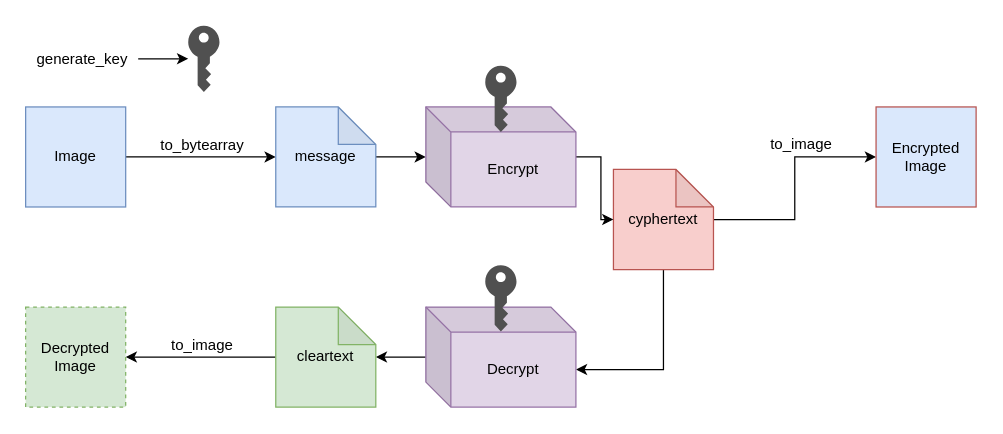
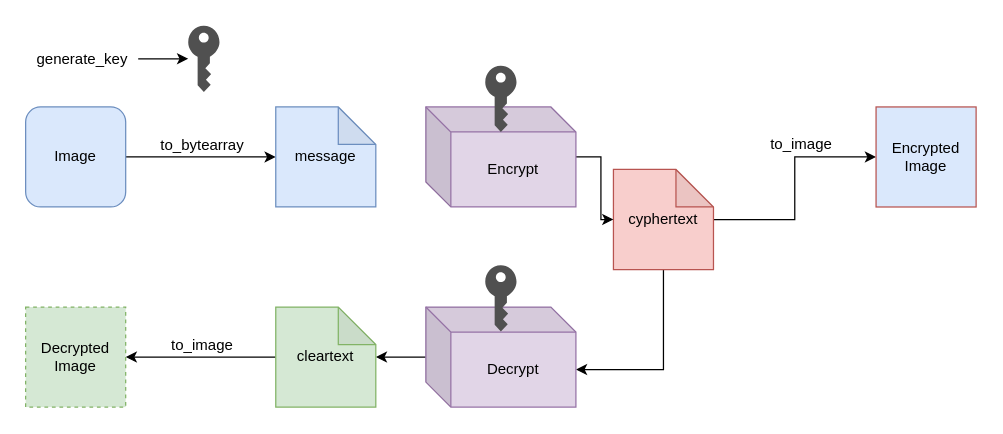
node "Image": shape rectangle -> rounded rectangle
edge "message" -> "Encrypt": removed
